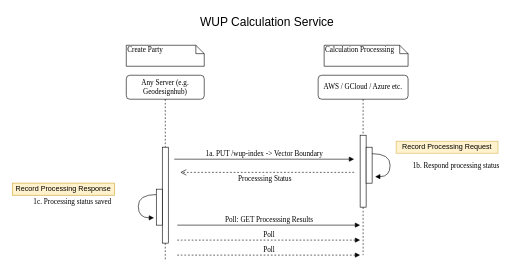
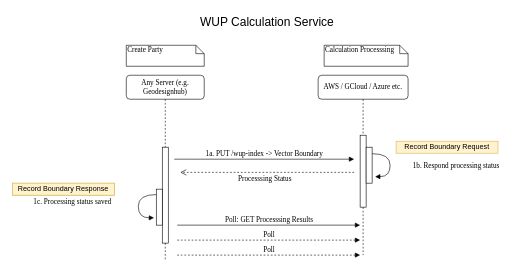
node "Record Processing Request": label "Record Processing Request" -> "Record Boundary Request"
node "Record Processing Response": label "Record Processing Response" -> "Record Boundary Response"
